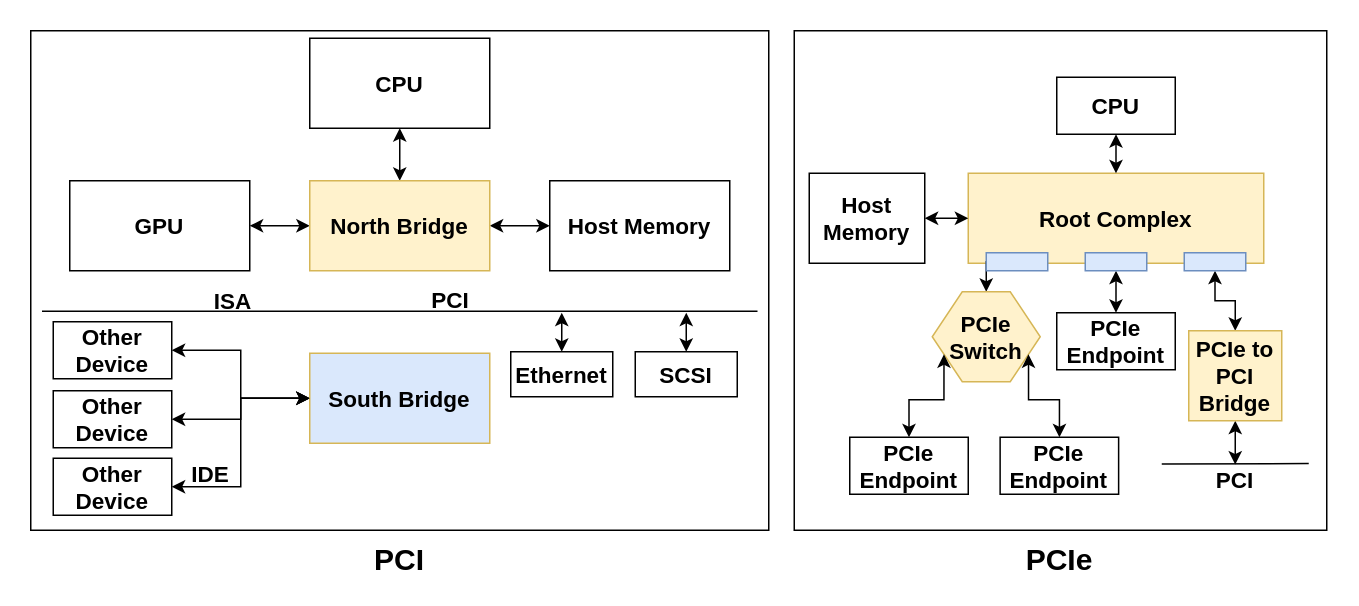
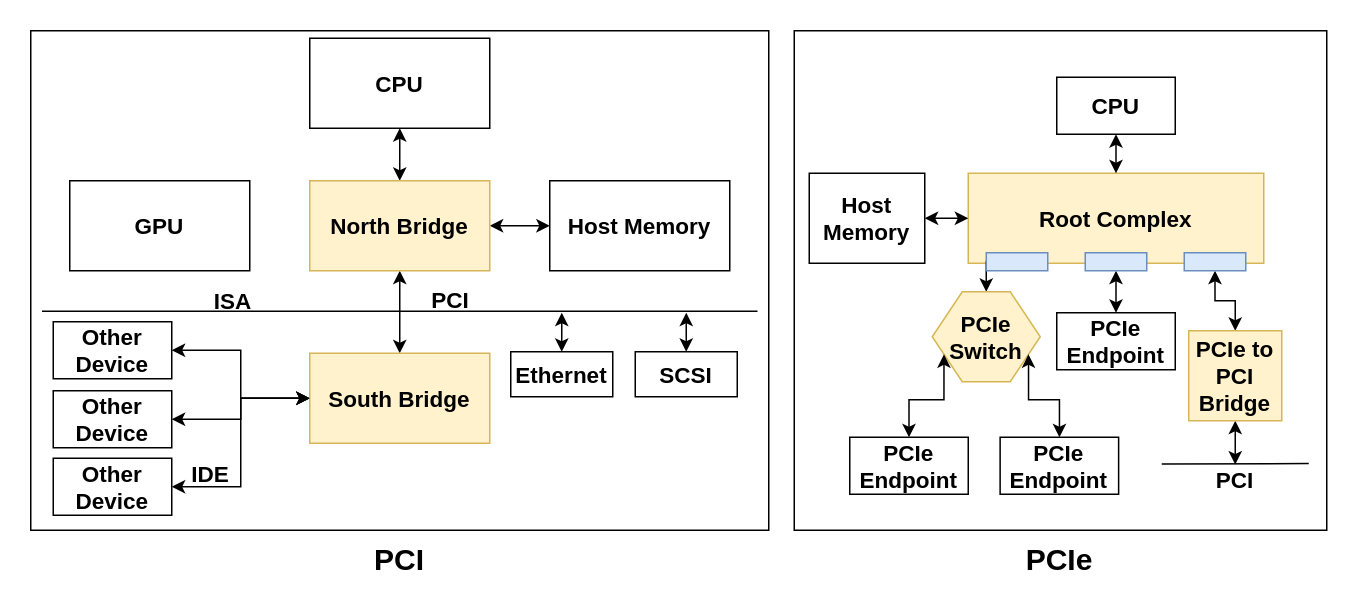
edge "GPU" -- "North Bridge": now "South Bridge" -- "North Bridge"
node "South Bridge": fillcolor #dae8fc -> #fff2cc
